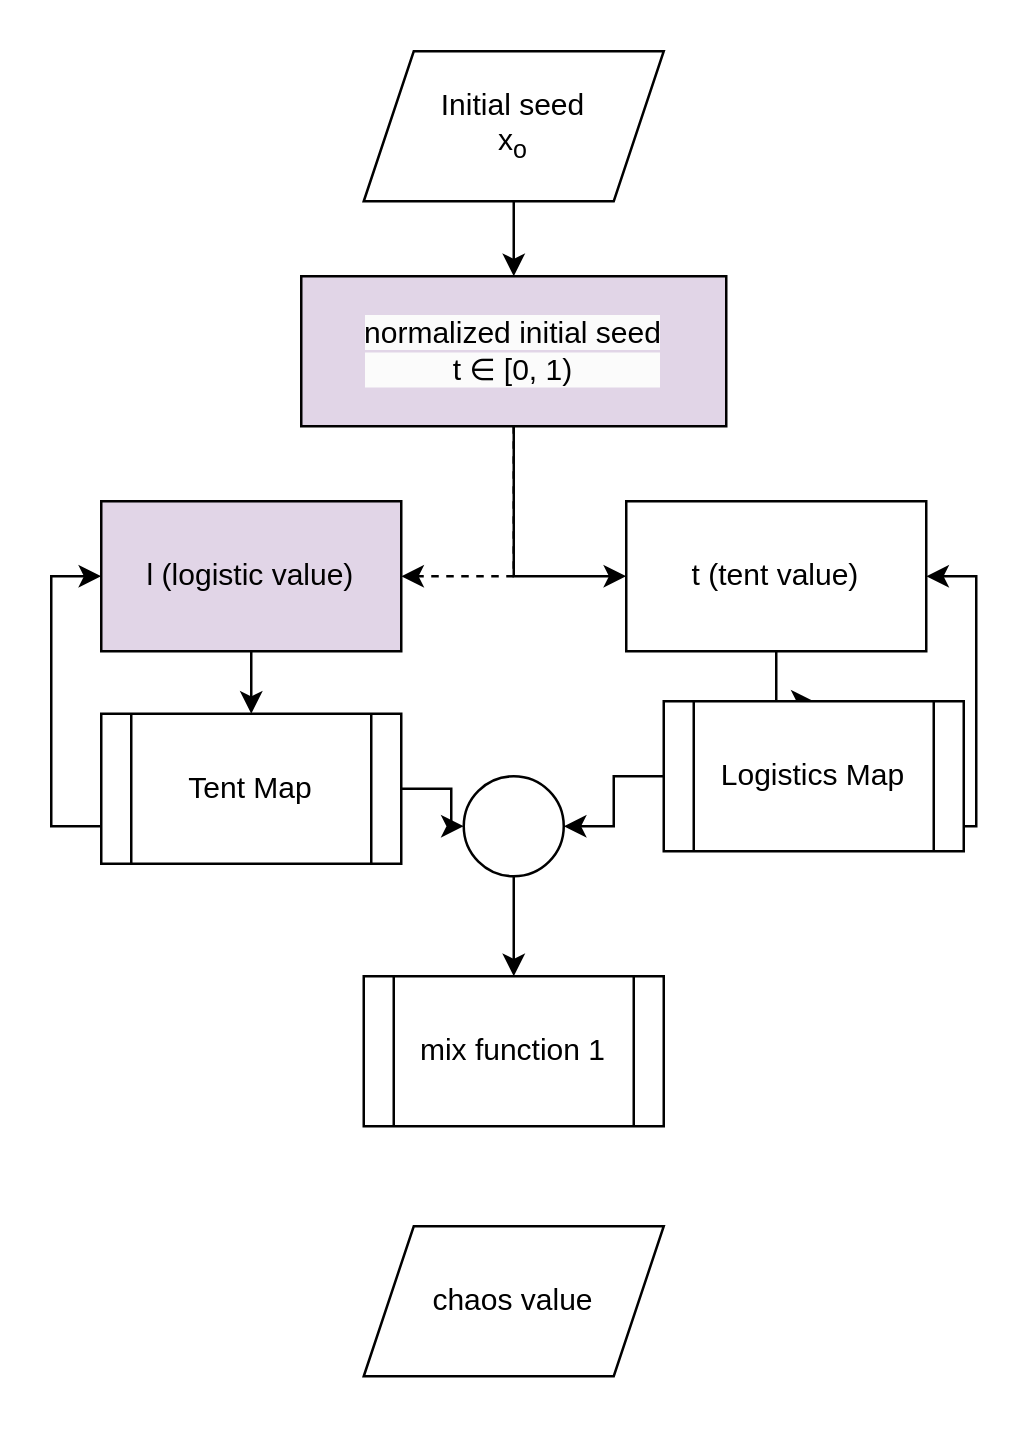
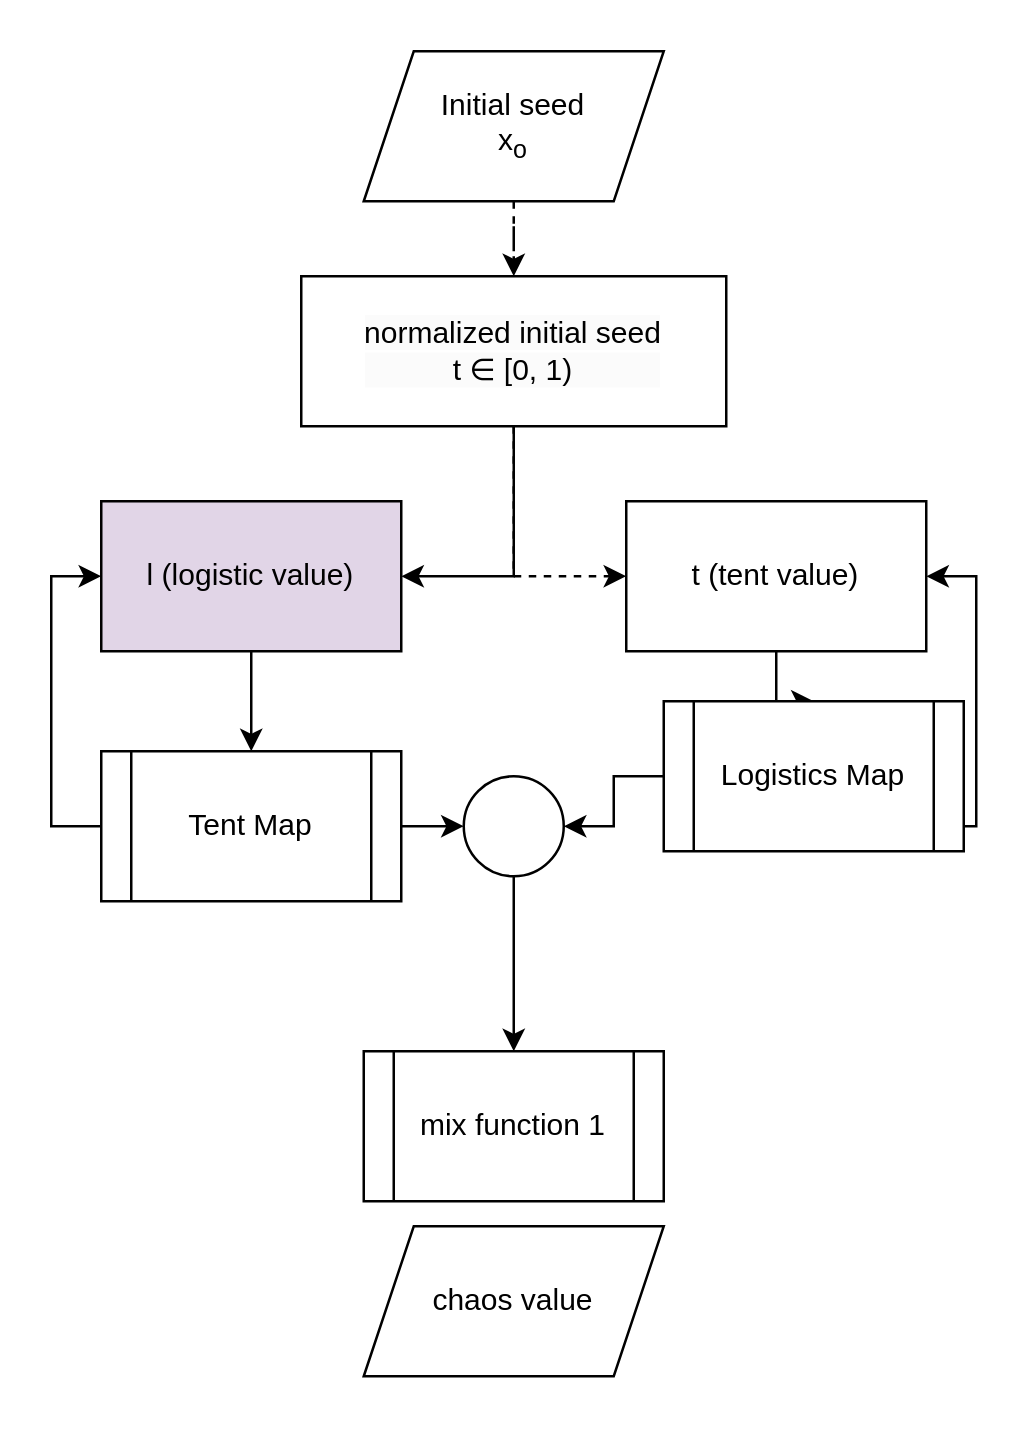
edge "Initial seed xo" -> "normalized initial seed t ∈ [0, 1)": style solid -> dashed
node "normalized initial seed t ∈ [0, 1)": fillcolor #e1d5e7 -> #ffffff
edge "normalized initial seed t ∈ [0, 1)" -> "l (logistic value)": style dashed -> solid
edge "normalized initial seed t ∈ [0, 1)" -> "t (tent value)": style solid -> dashed
node "Tent Map": moved (251, 789) -> (251, 826)
node "mix function 1": moved (514, 1051) -> (514, 1126)
